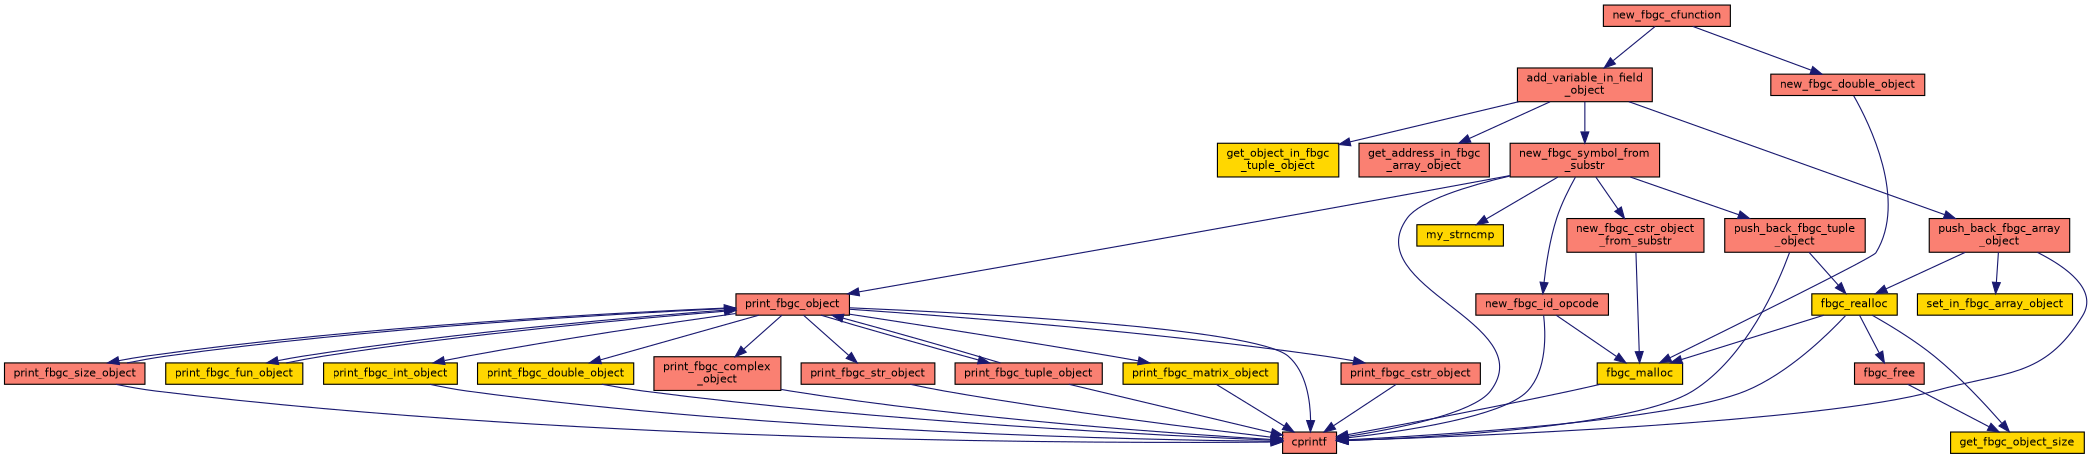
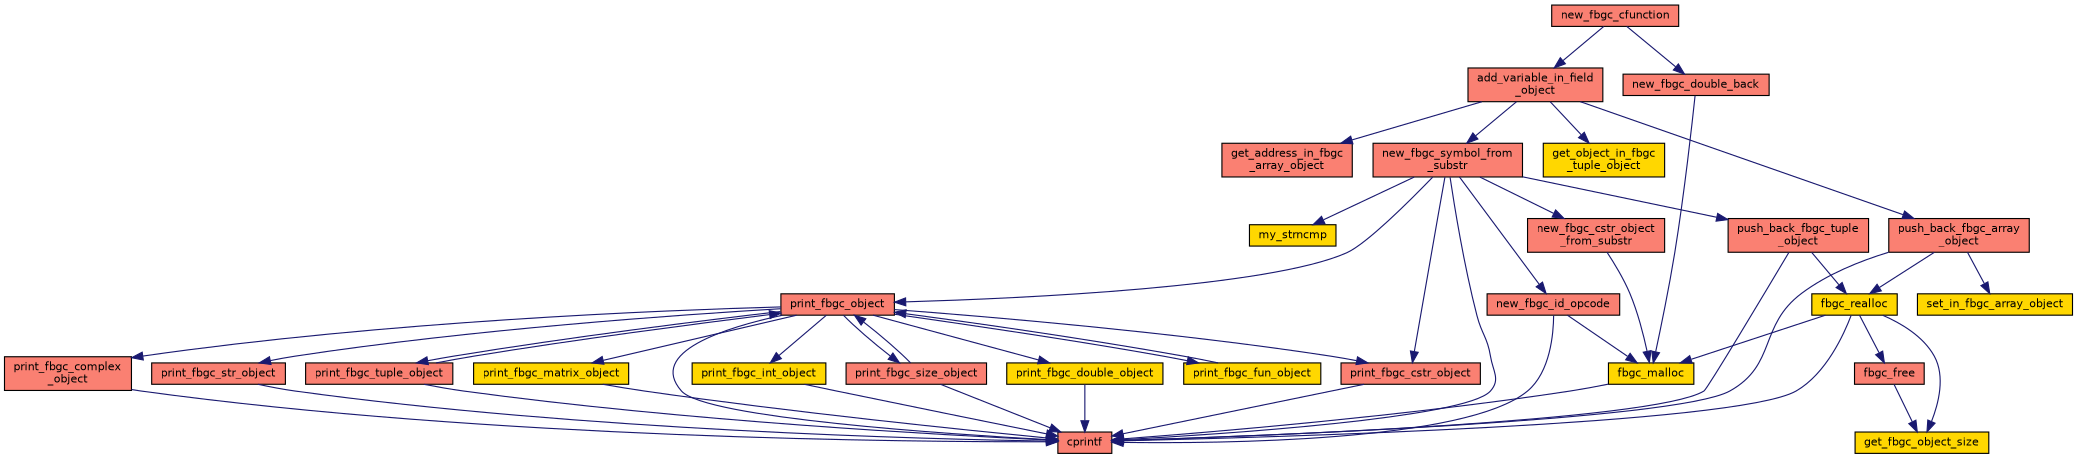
node "new_fbgc_double_object": label "new_fbgc_double_object" -> "new_fbgc_double_back"
edge "new_fbgc_symbol_from _substr" -> "print_fbgc_cstr_object": added
